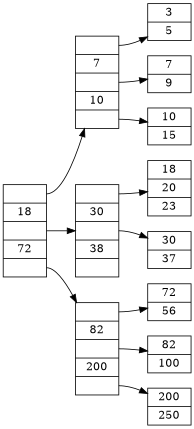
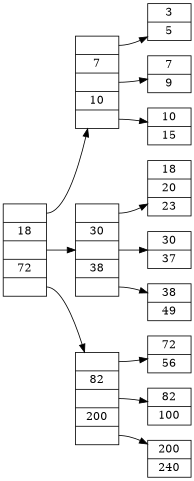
node "38": added
node "200": text "250" -> "240"
